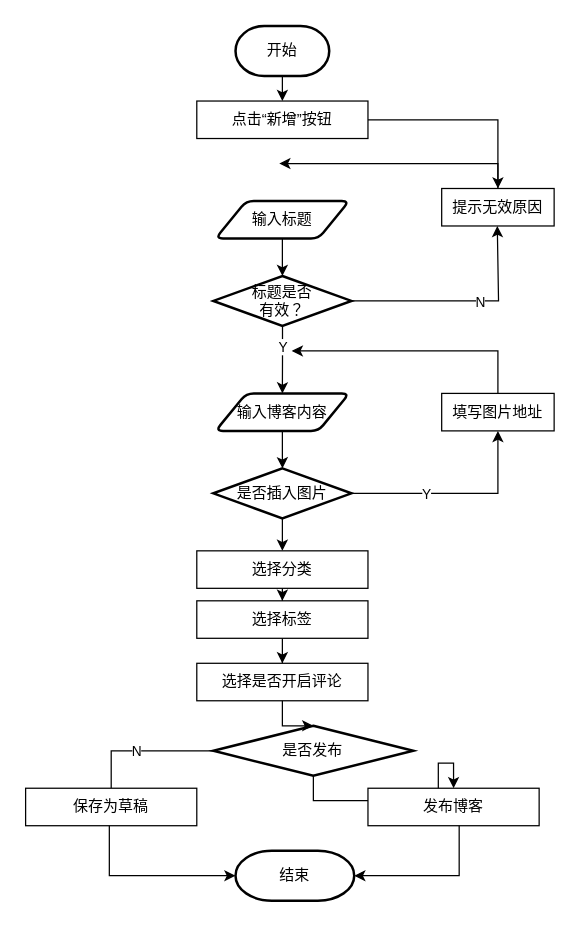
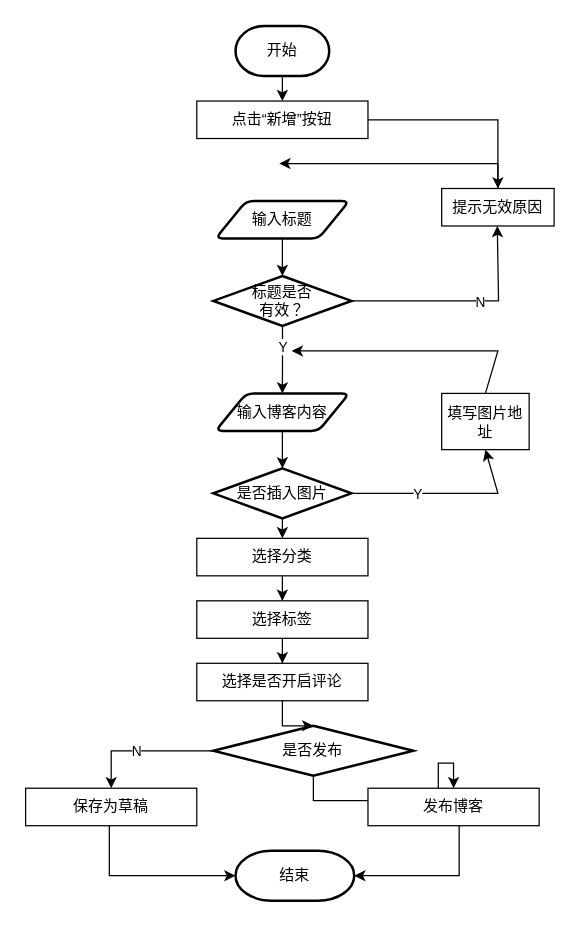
node "填写图片地址": size 113x38 -> 88x56
node "选择分类": moved (283, 569) -> (283, 557)
edge "是否发布" -- "保存为草稿": arrowhead none -> classic
